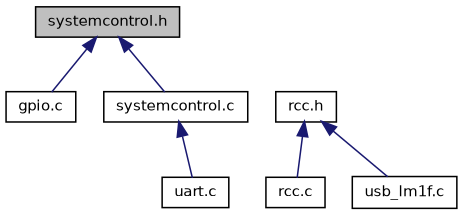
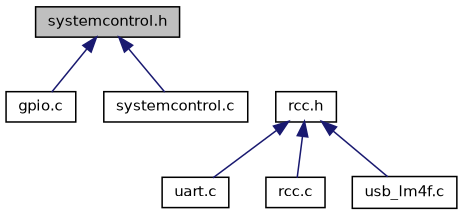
edge "uart.c" -> "systemcontrol.c": now "uart.c" -> "rcc.h"
node "usb_lm1f.c": label "usb_lm1f.c" -> "usb_lm4f.c"
